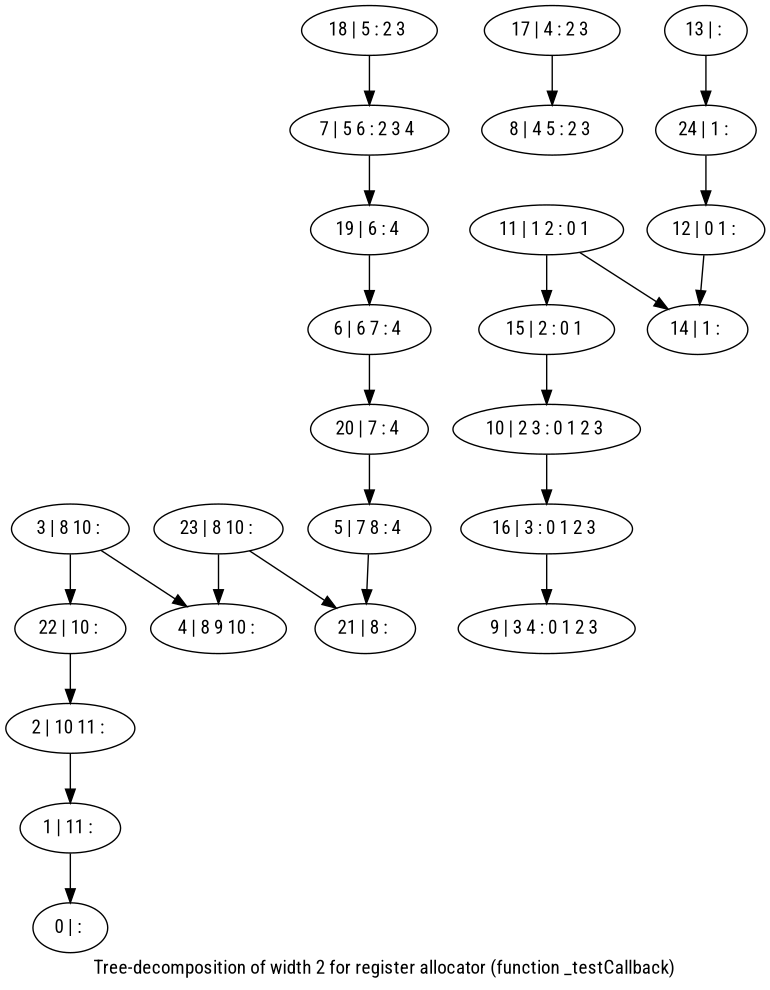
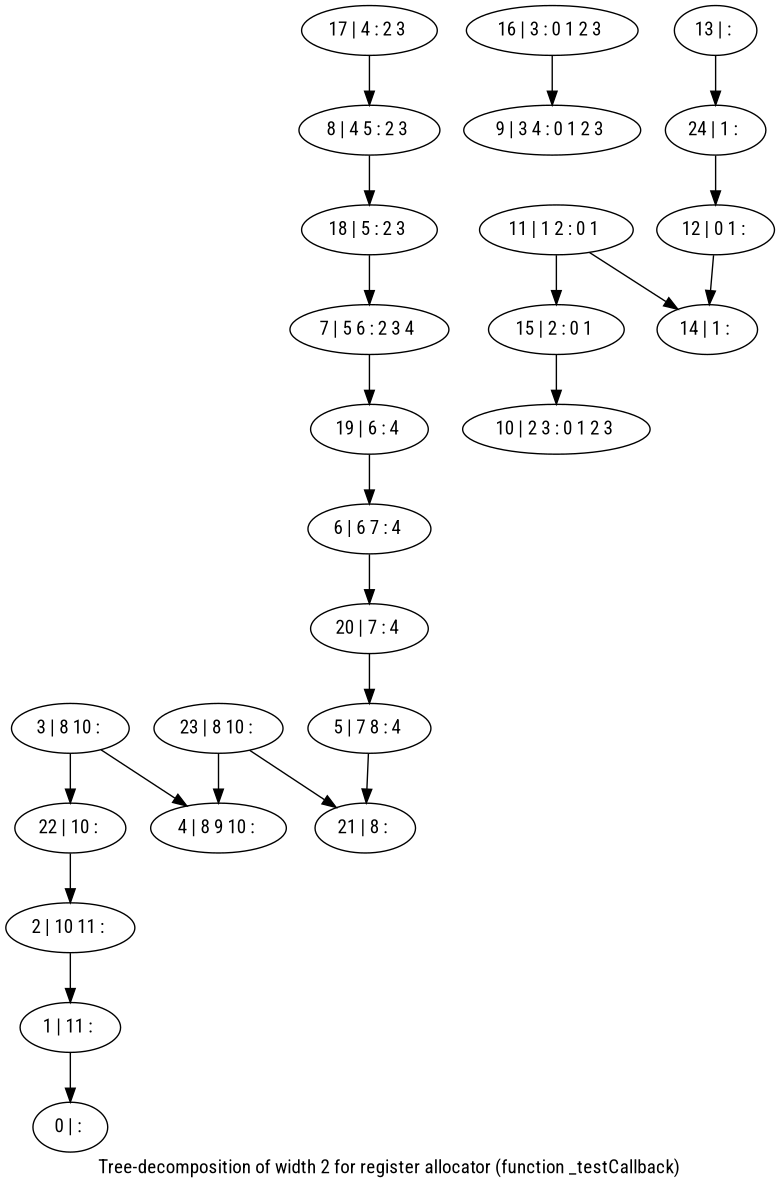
edge "8 | 4 5 : 2 3" -> "18 | 5 : 2 3": added
edge "10 | 2 3 : 0 1 2 3" -> "16 | 3 : 0 1 2 3": removed
